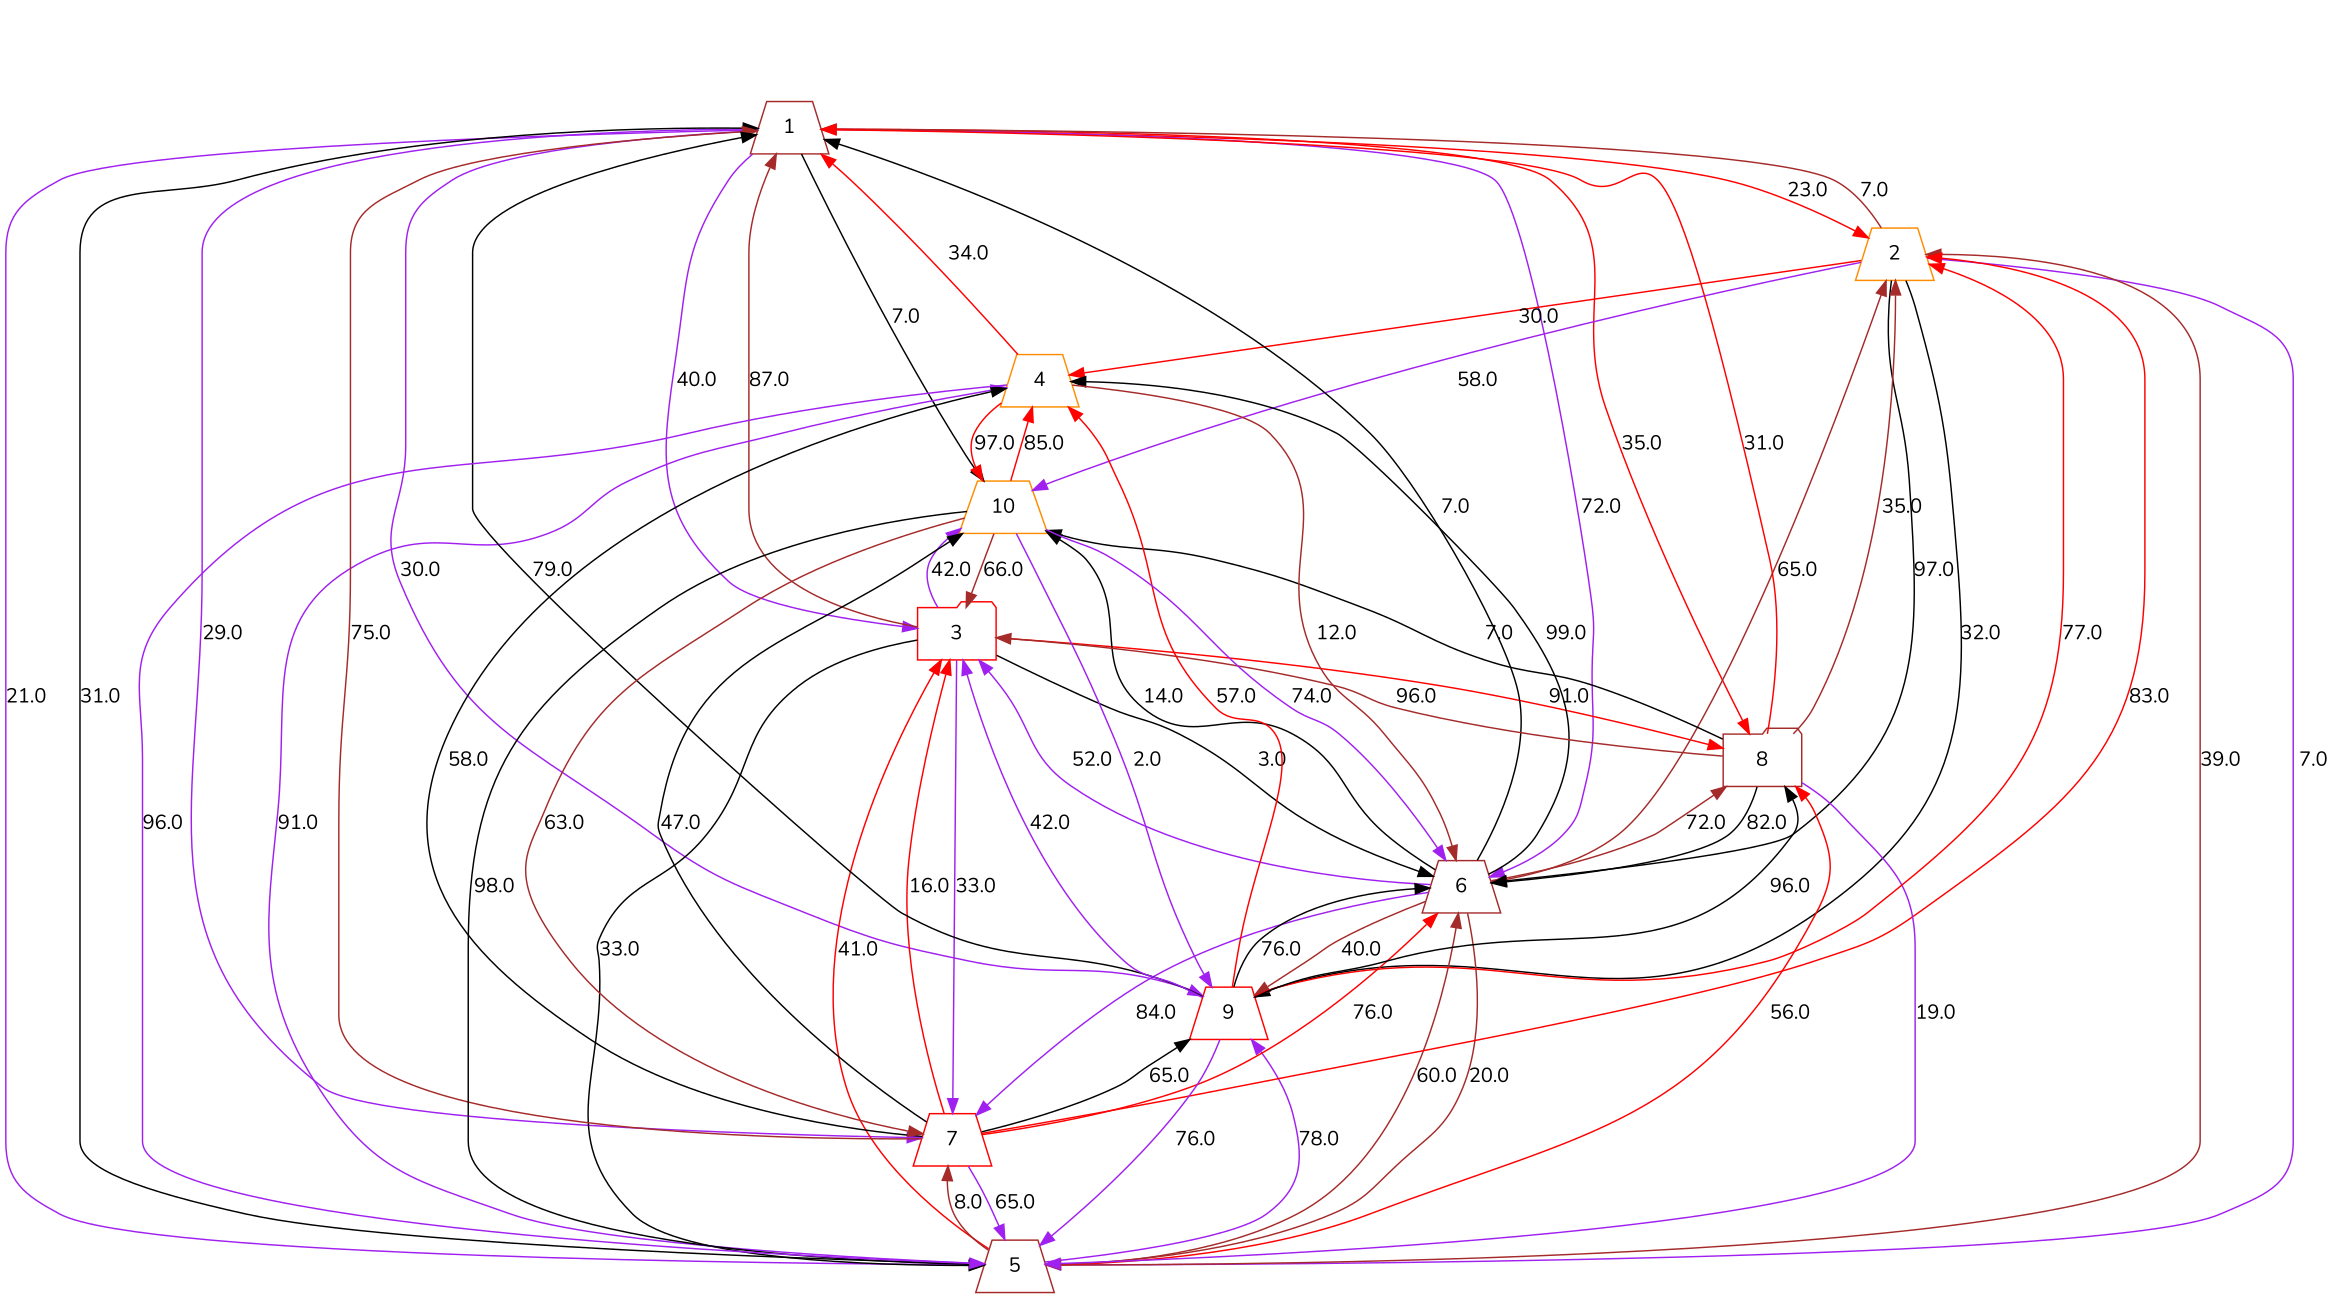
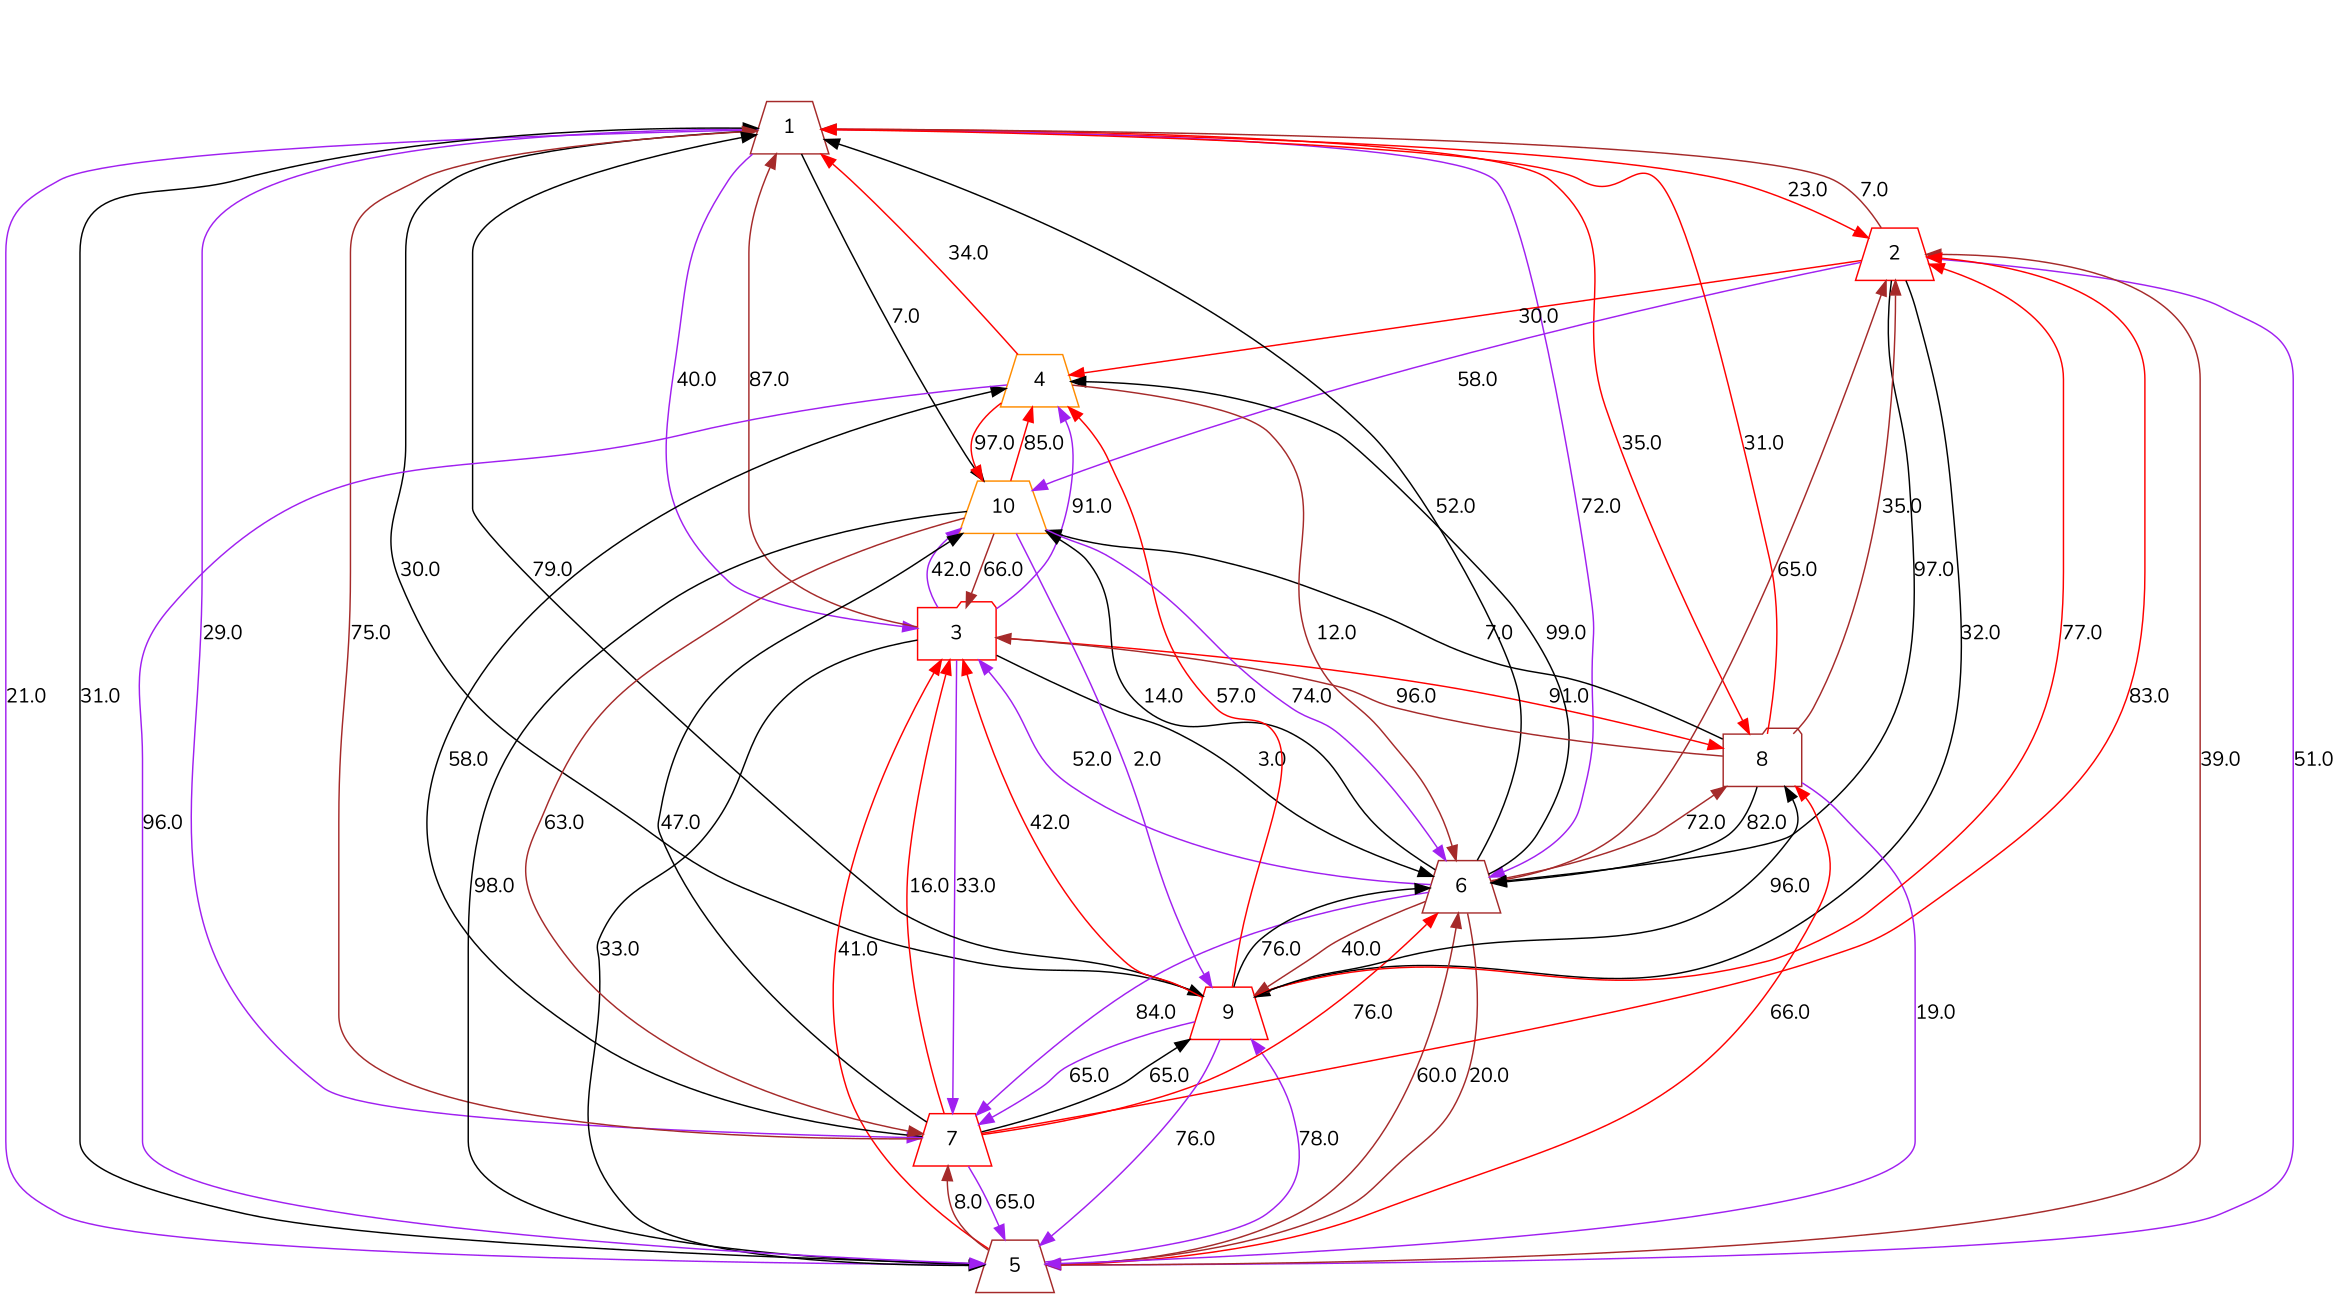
node "2": color darkorange -> red
edge "6" -> "1": label "7.0" -> "52.0"
edge "1" -> "9": color purple -> black
edge "2" -> "5": label "7.0" -> "51.0"
edge "5" -> "4": now "3" -> "4"
edge "9" -> "3": color purple -> red
edge "5" -> "8": label "56.0" -> "66.0"
edge "9" -> "7": added, label "65.0"
